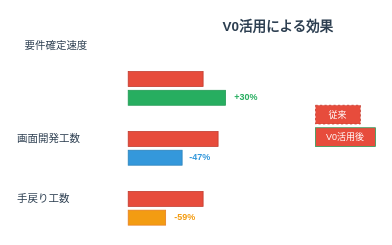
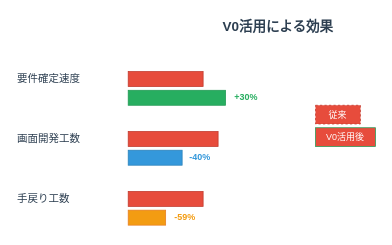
node "要件確定速度": moved (68, 45) -> (60, 79)
node "-47%": label "-47%" -> "-40%"
